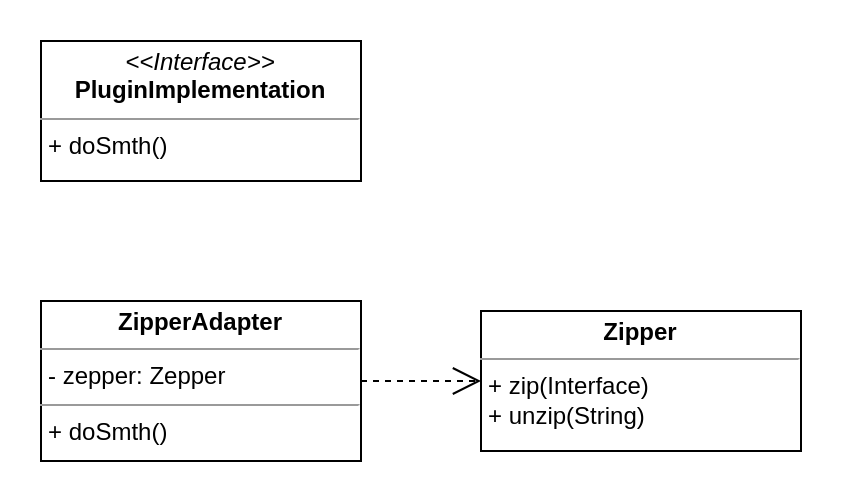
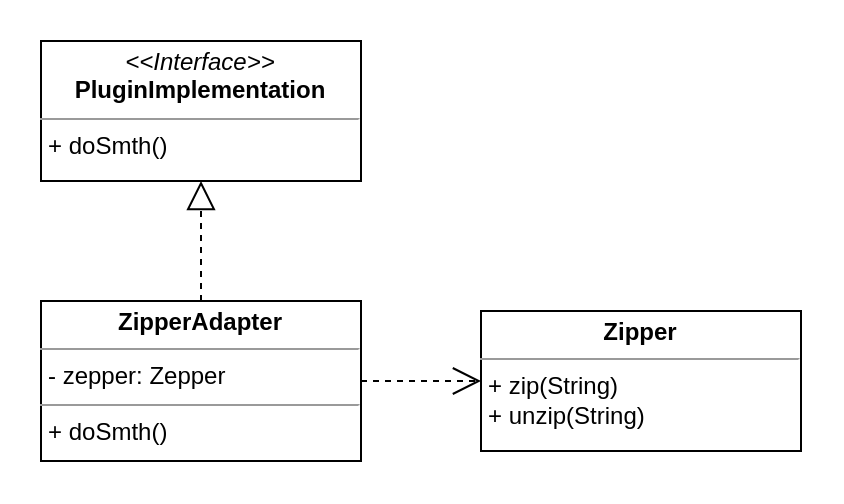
edge "ZipperAdapter - zepper: Zepper + doSmth()" -> "<<Interface>> PluginImplementation + doSmth()": added
node "Zipper + zip(Interface) + unzip(String)": label "Zipper + zip(Interface) + unzip(String)" -> "Zipper + zip(String) + unzip(String)"
